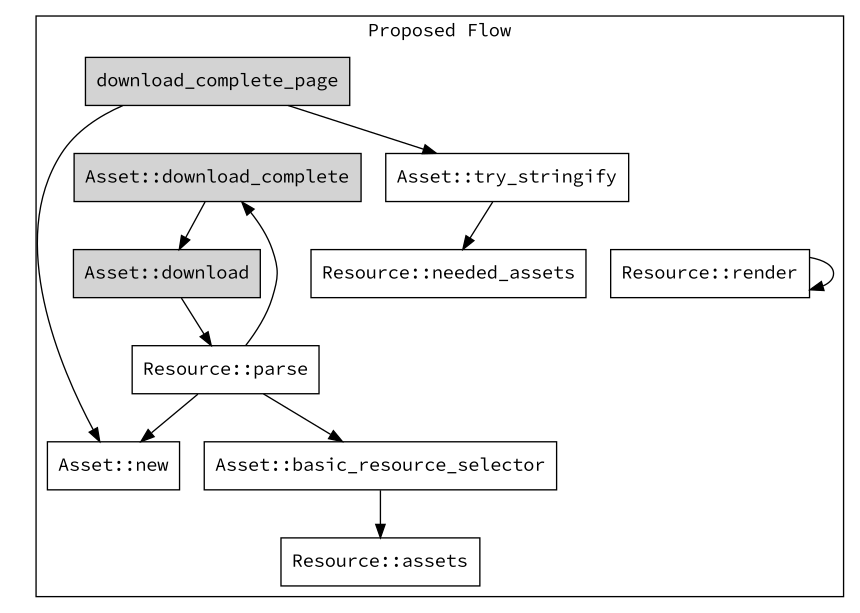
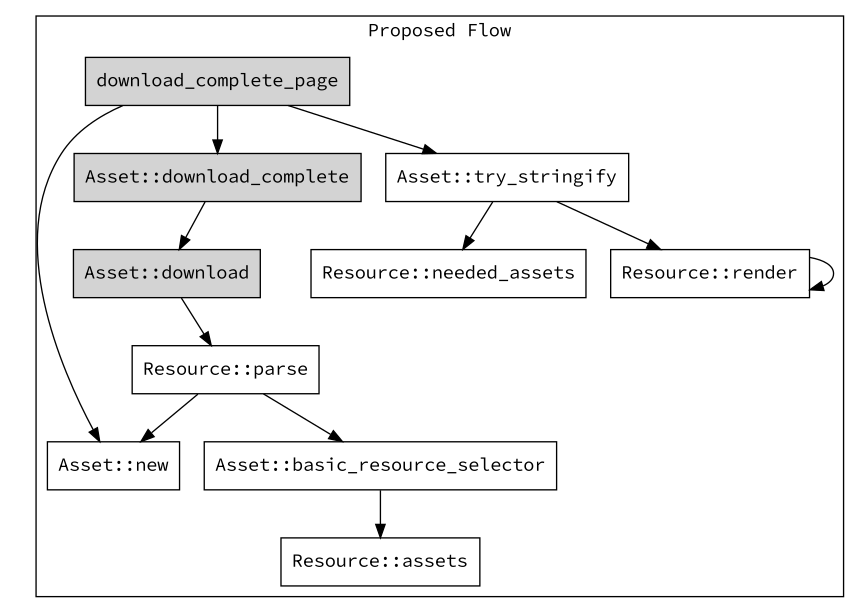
edge "Asset::try_stringify" -> "Resource::render": added
edge "Resource::parse" -> "Asset::download_complete": now "download_complete_page" -> "Asset::download_complete"
